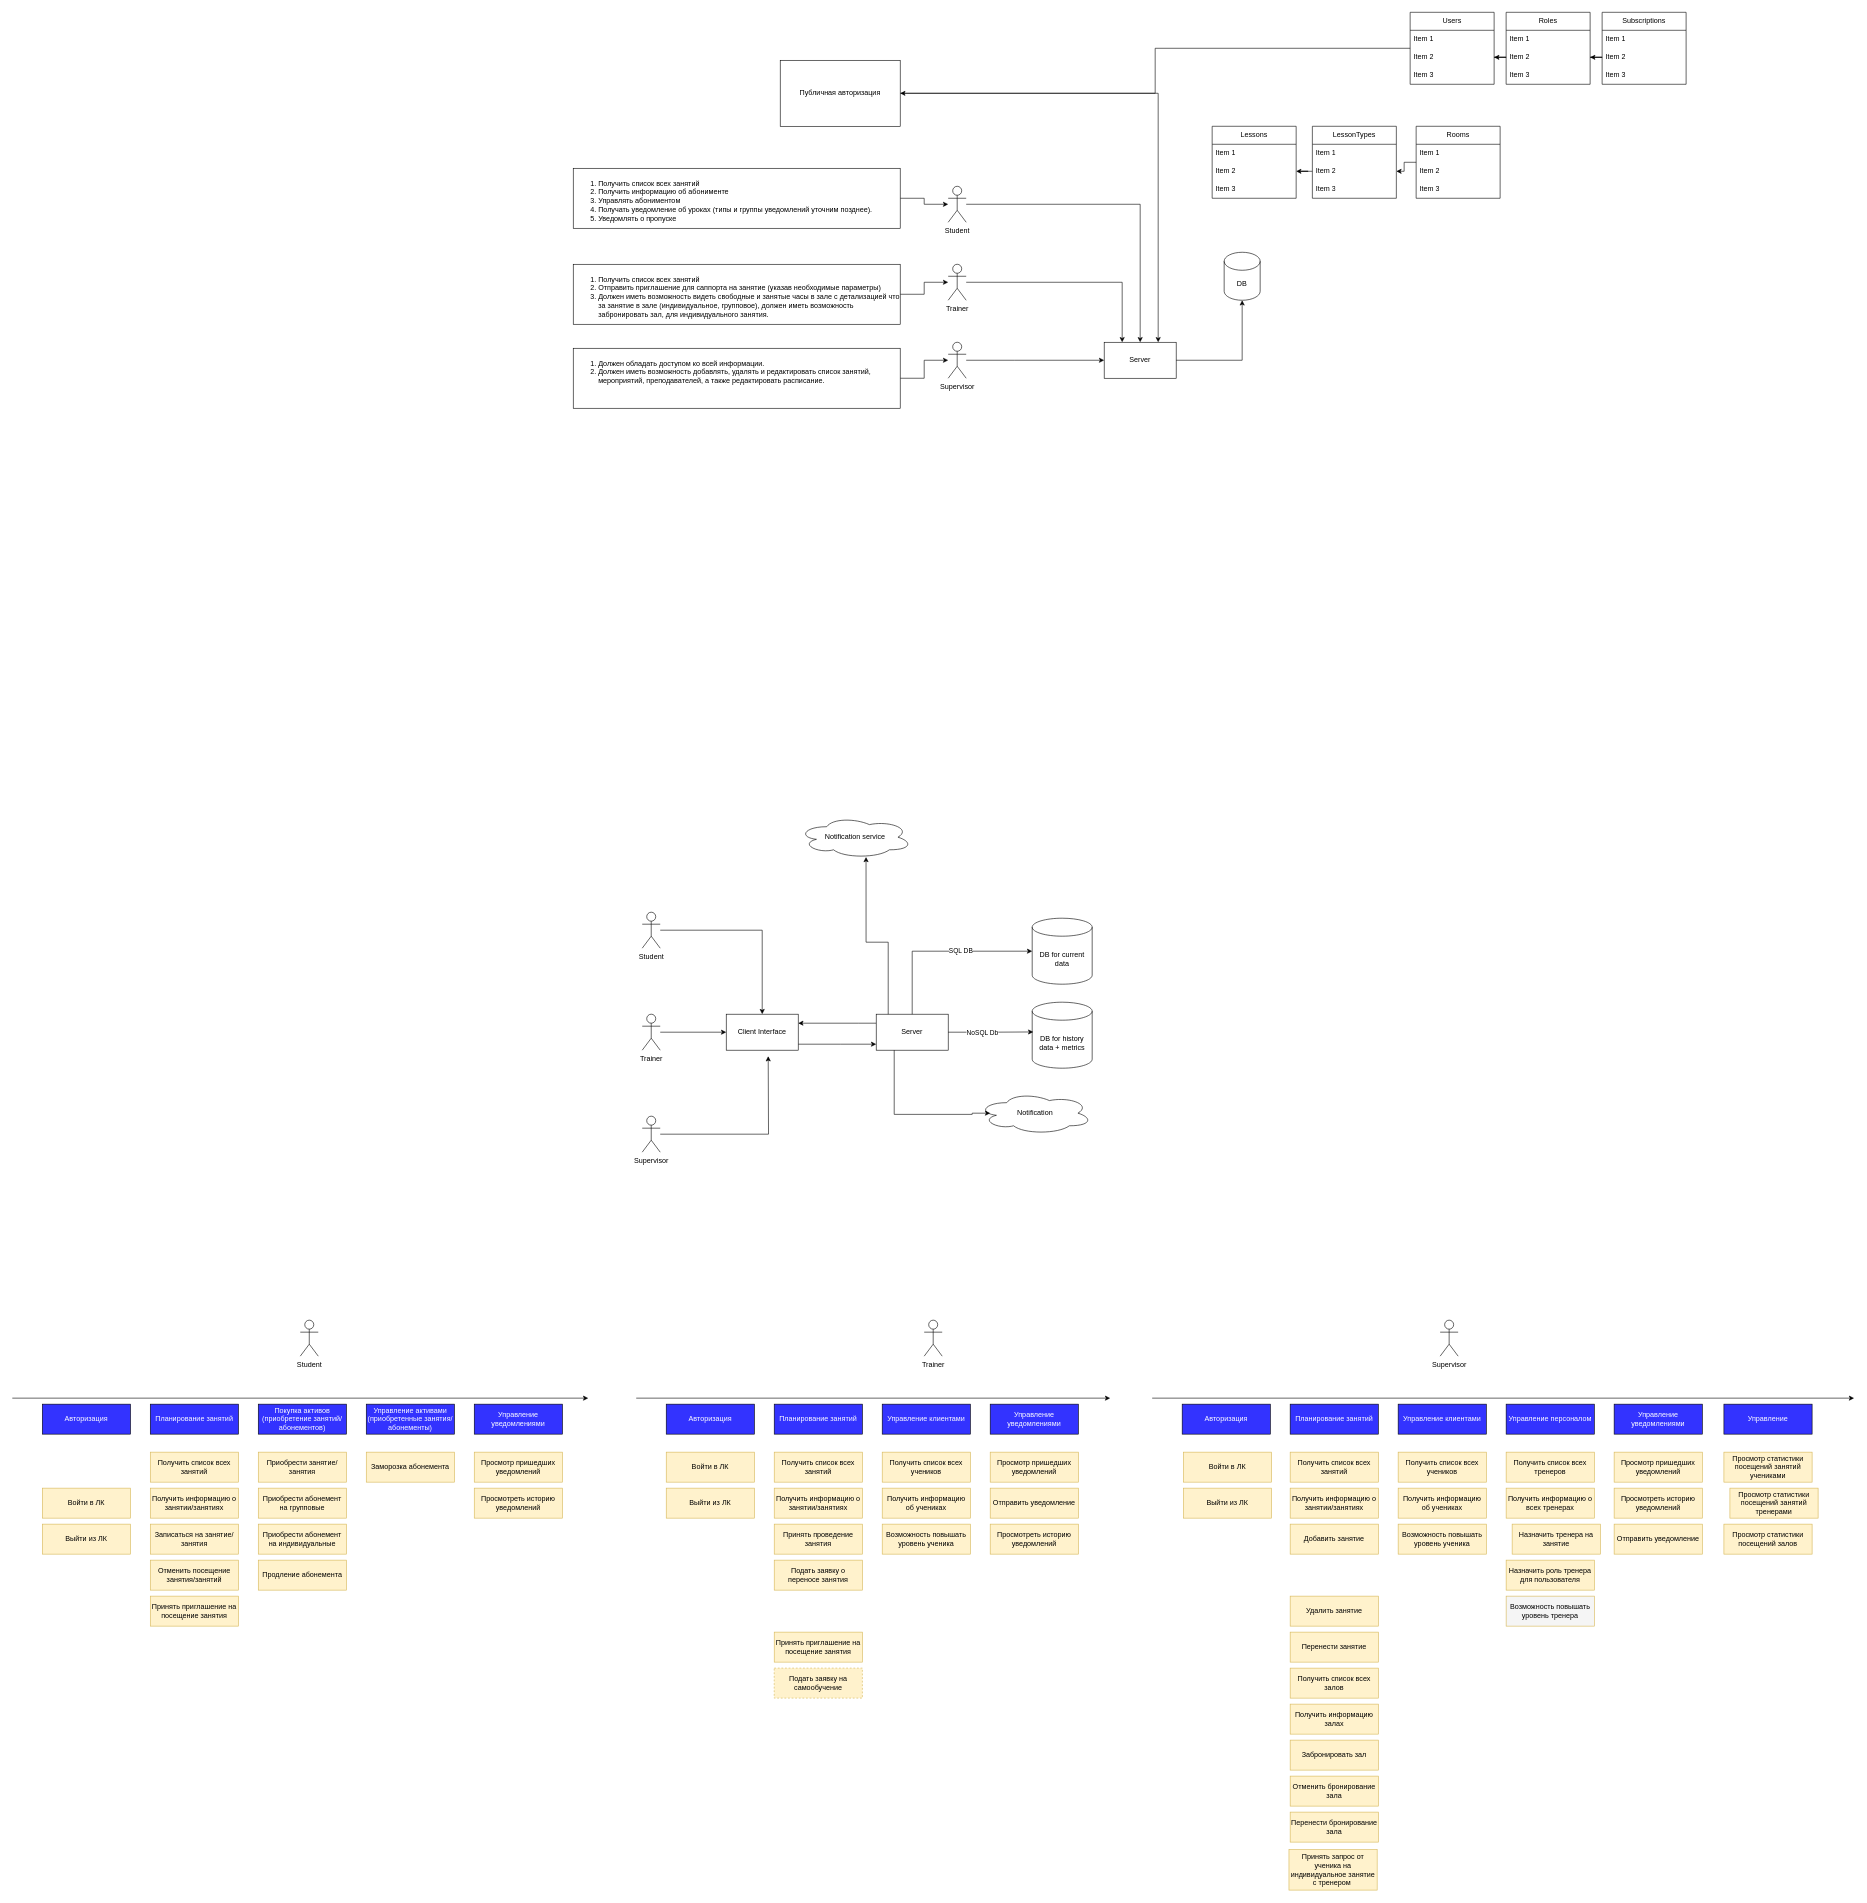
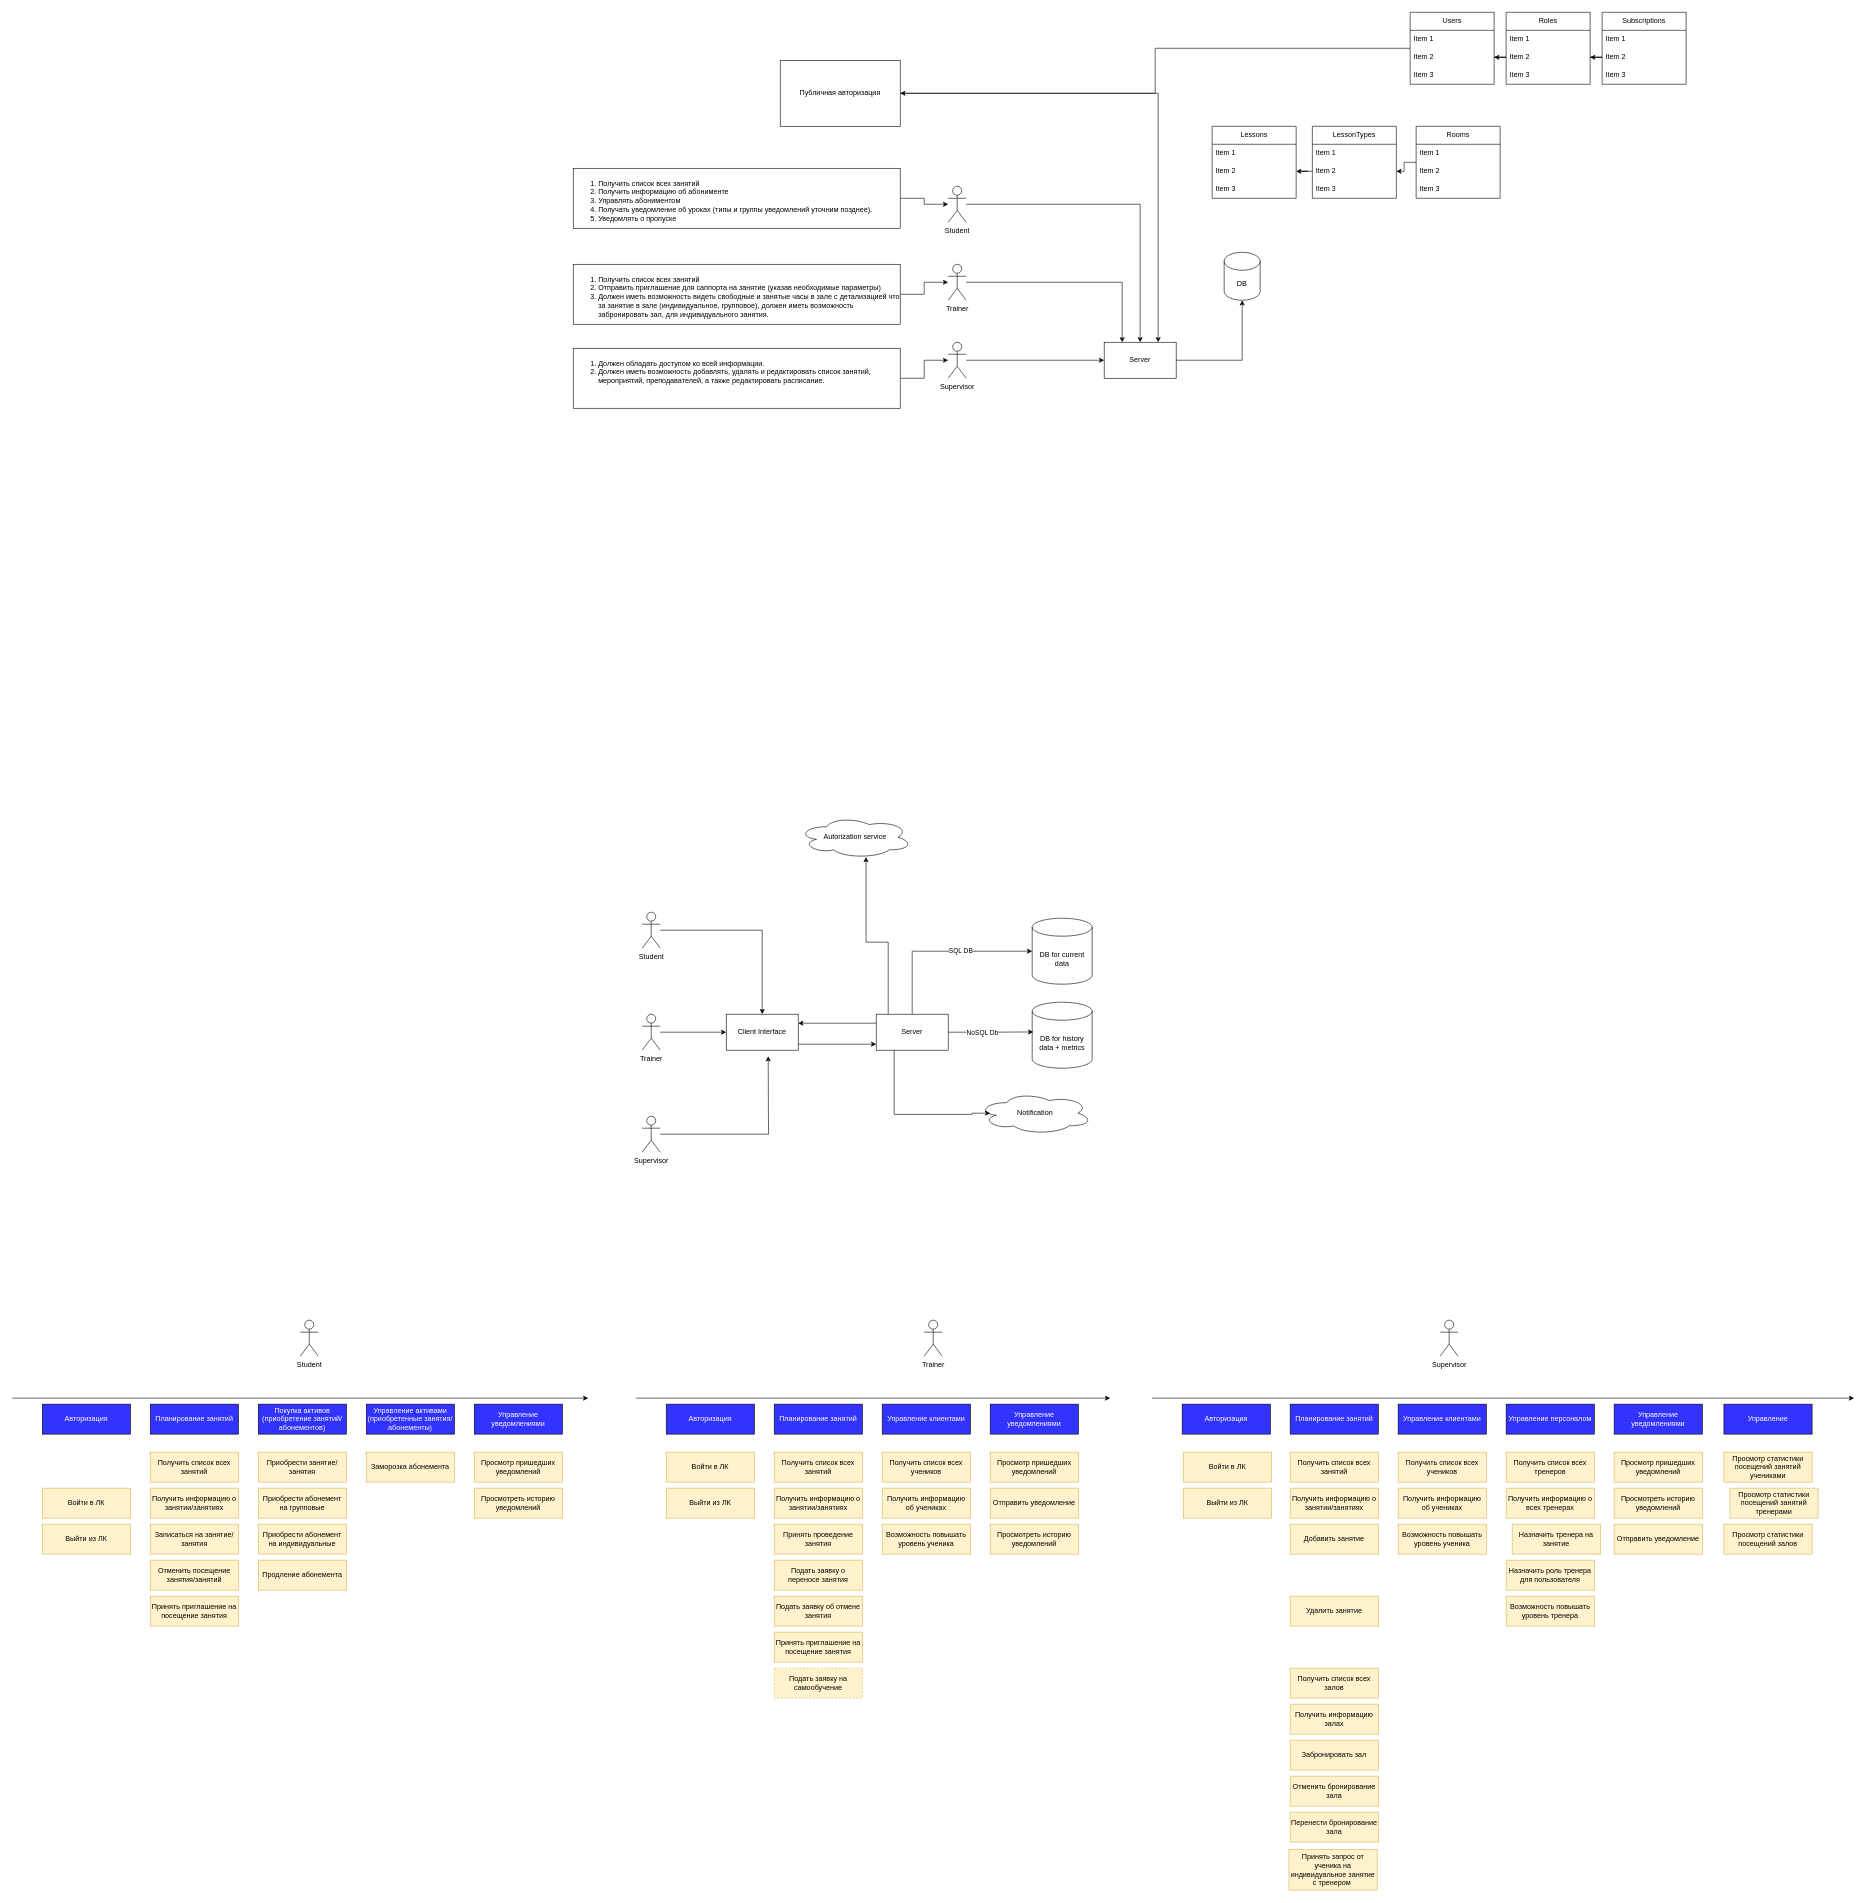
node "Notification service": label "Notification service" -> "Autorization service"
node "Подать заявку об отмене занятия": added
node "Возможность повышать уровень тренера": fillcolor #f5f5f5 -> #fff2cc
node "Перенести занятие": removed
